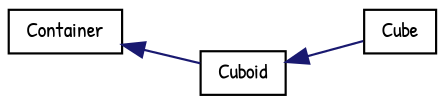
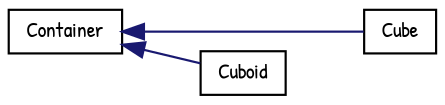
edge "Cube" -> "Cuboid": now "Cube" -> "Container"
